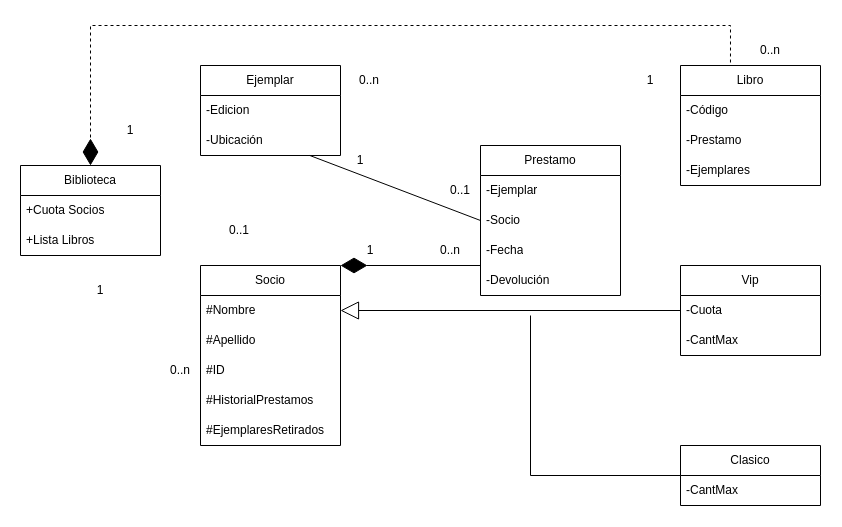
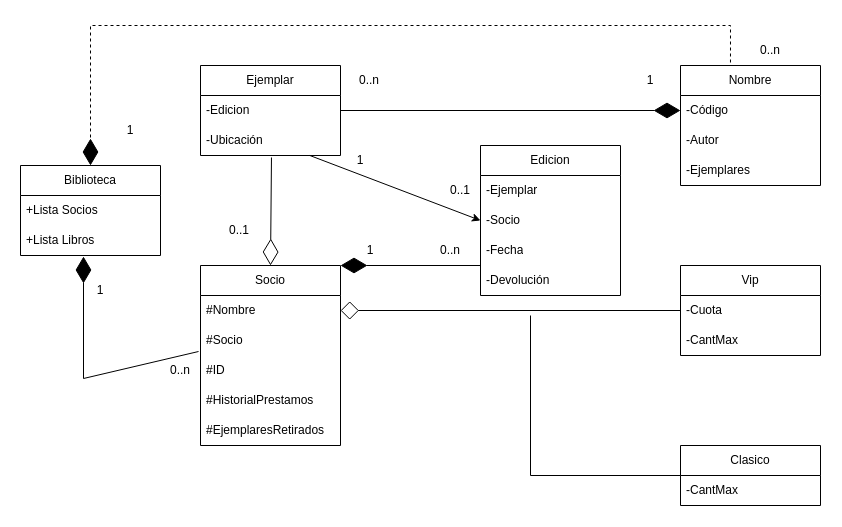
node "Libro": label "Libro" -> "Nombre"
edge "-Edicion" -> "-Código": added
node "-Prestamo": label "-Prestamo" -> "-Autor"
node "Prestamo": label "Prestamo" -> "Edicion"
edge "-Ubicación" -> "Socio": added
node "+Cuota Socios": label "+Cuota Socios" -> "+Lista Socios"
edge "-Ubicación" -- "-Socio": arrowhead none -> classic
edge "-Cuota" -> "#Nombre": arrowhead block -> diamond
node "#Apellido": label "#Apellido" -> "#Socio"
edge "#ID" -> "+Lista Libros": added
